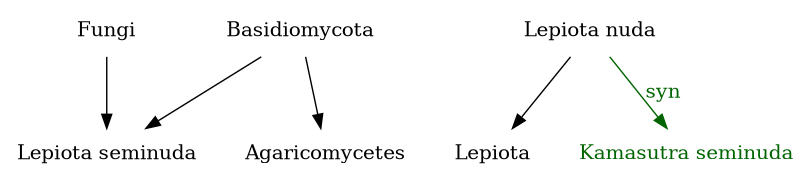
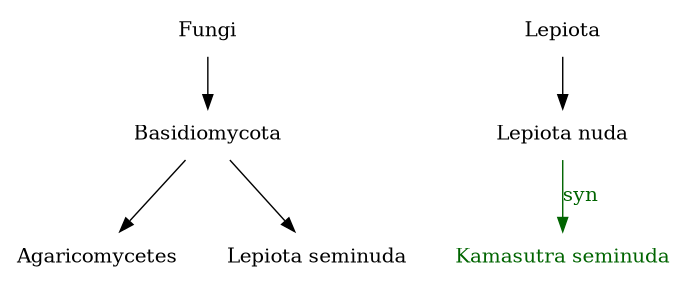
edge "Fungi" -> "Lepiota seminuda": now "Fungi" -> "Basidiomycota"
edge "Lepiota nuda" -> "Lepiota": reversed
